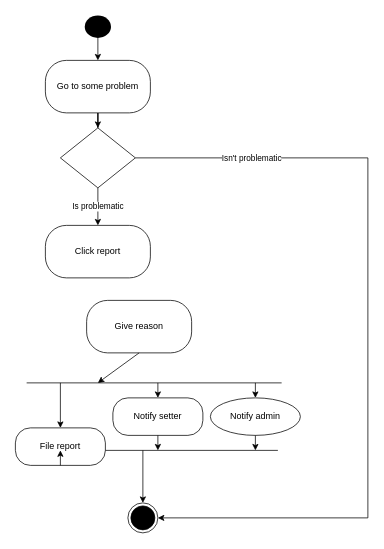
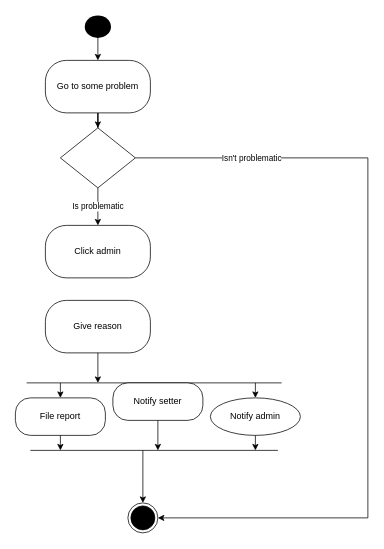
node "Click report": label "Click report" -> "Click admin"
node "Give reason": moved (139, 327) -> (98, 327)
node "Notify setter": moved (158, 417) -> (158, 402)
node "File report": moved (60, 447) -> (60, 417)
